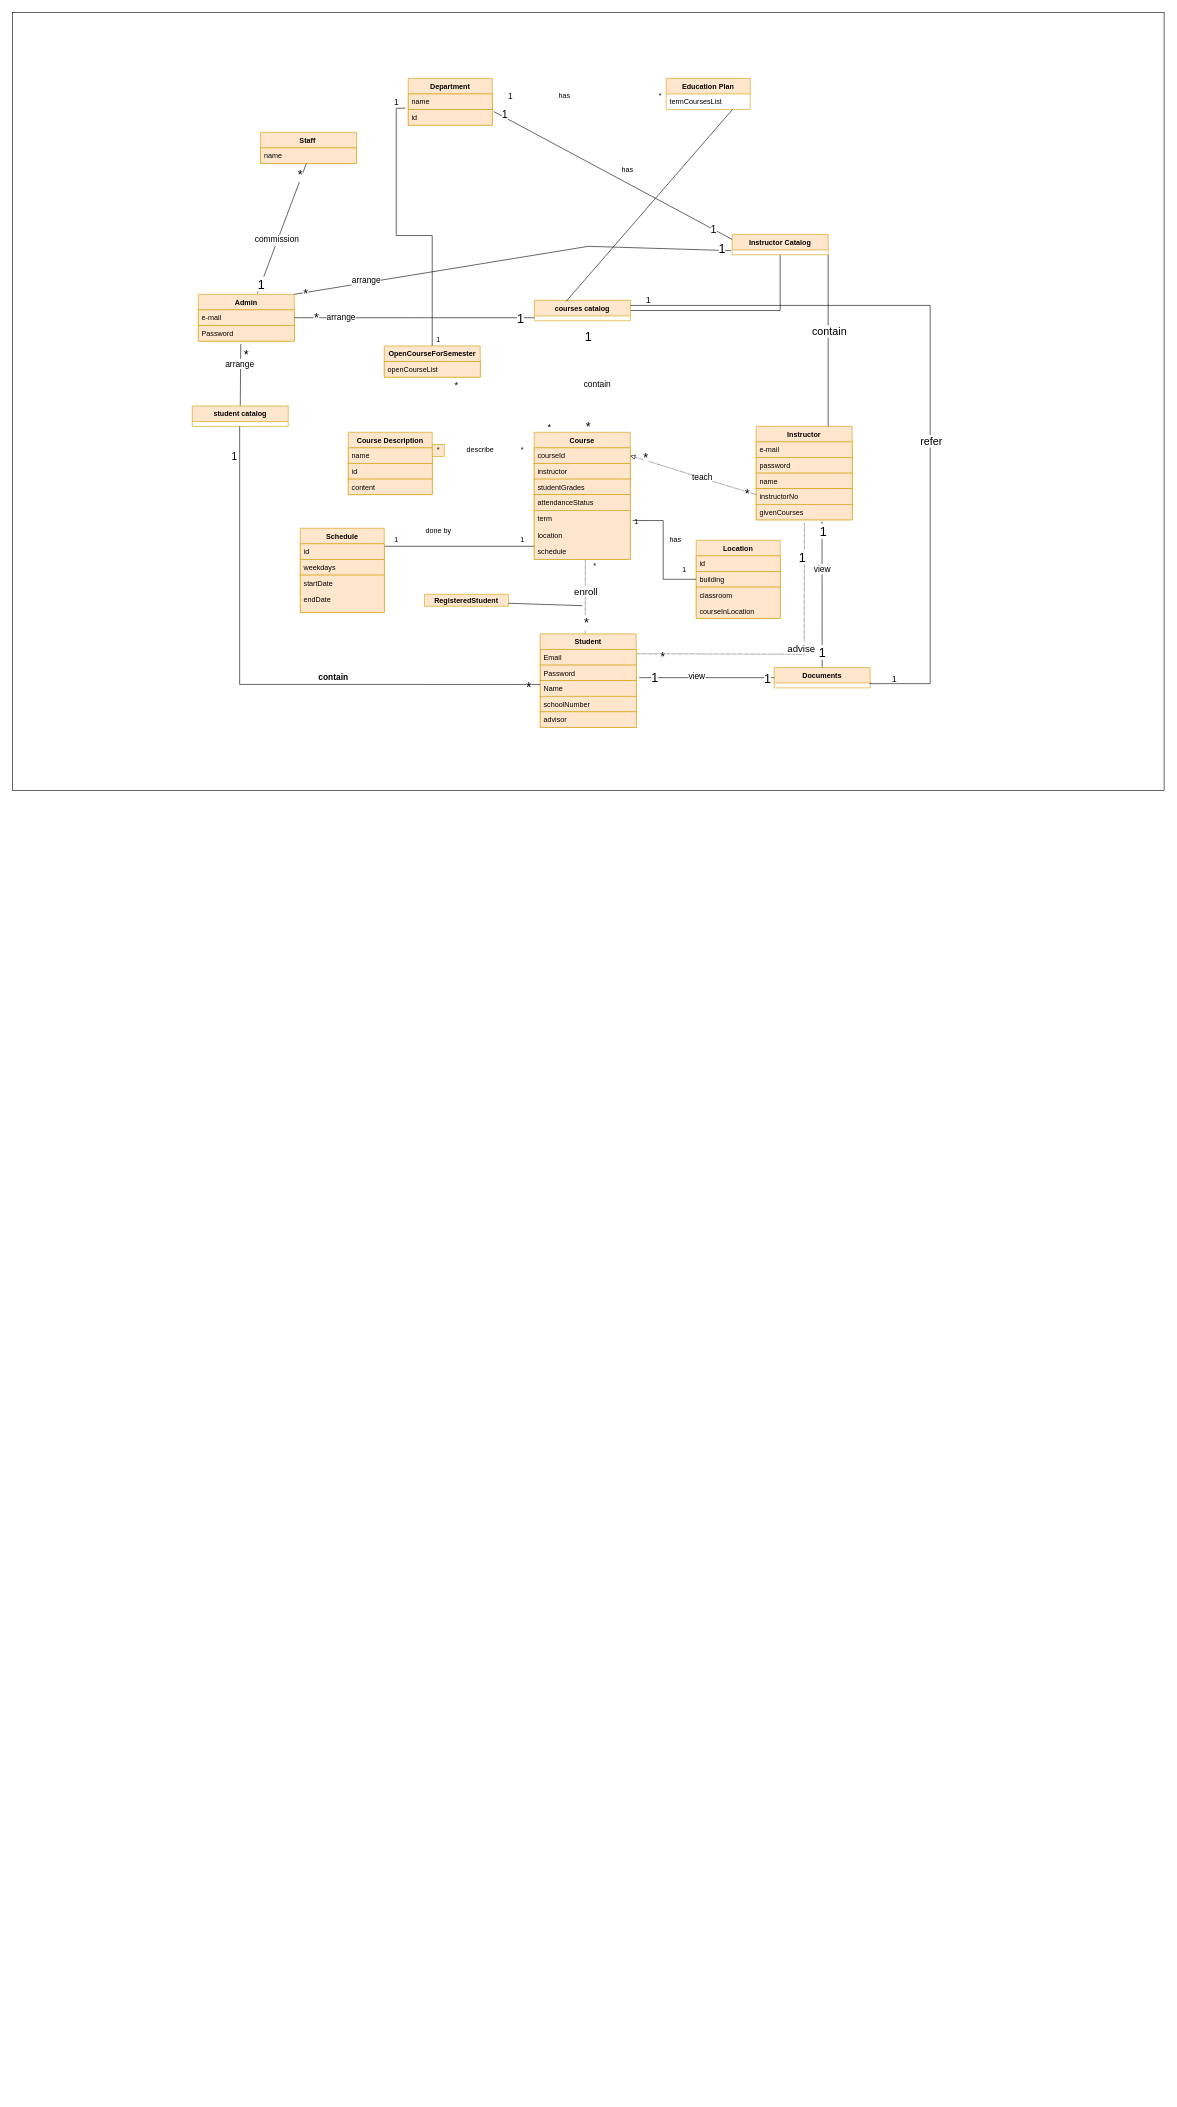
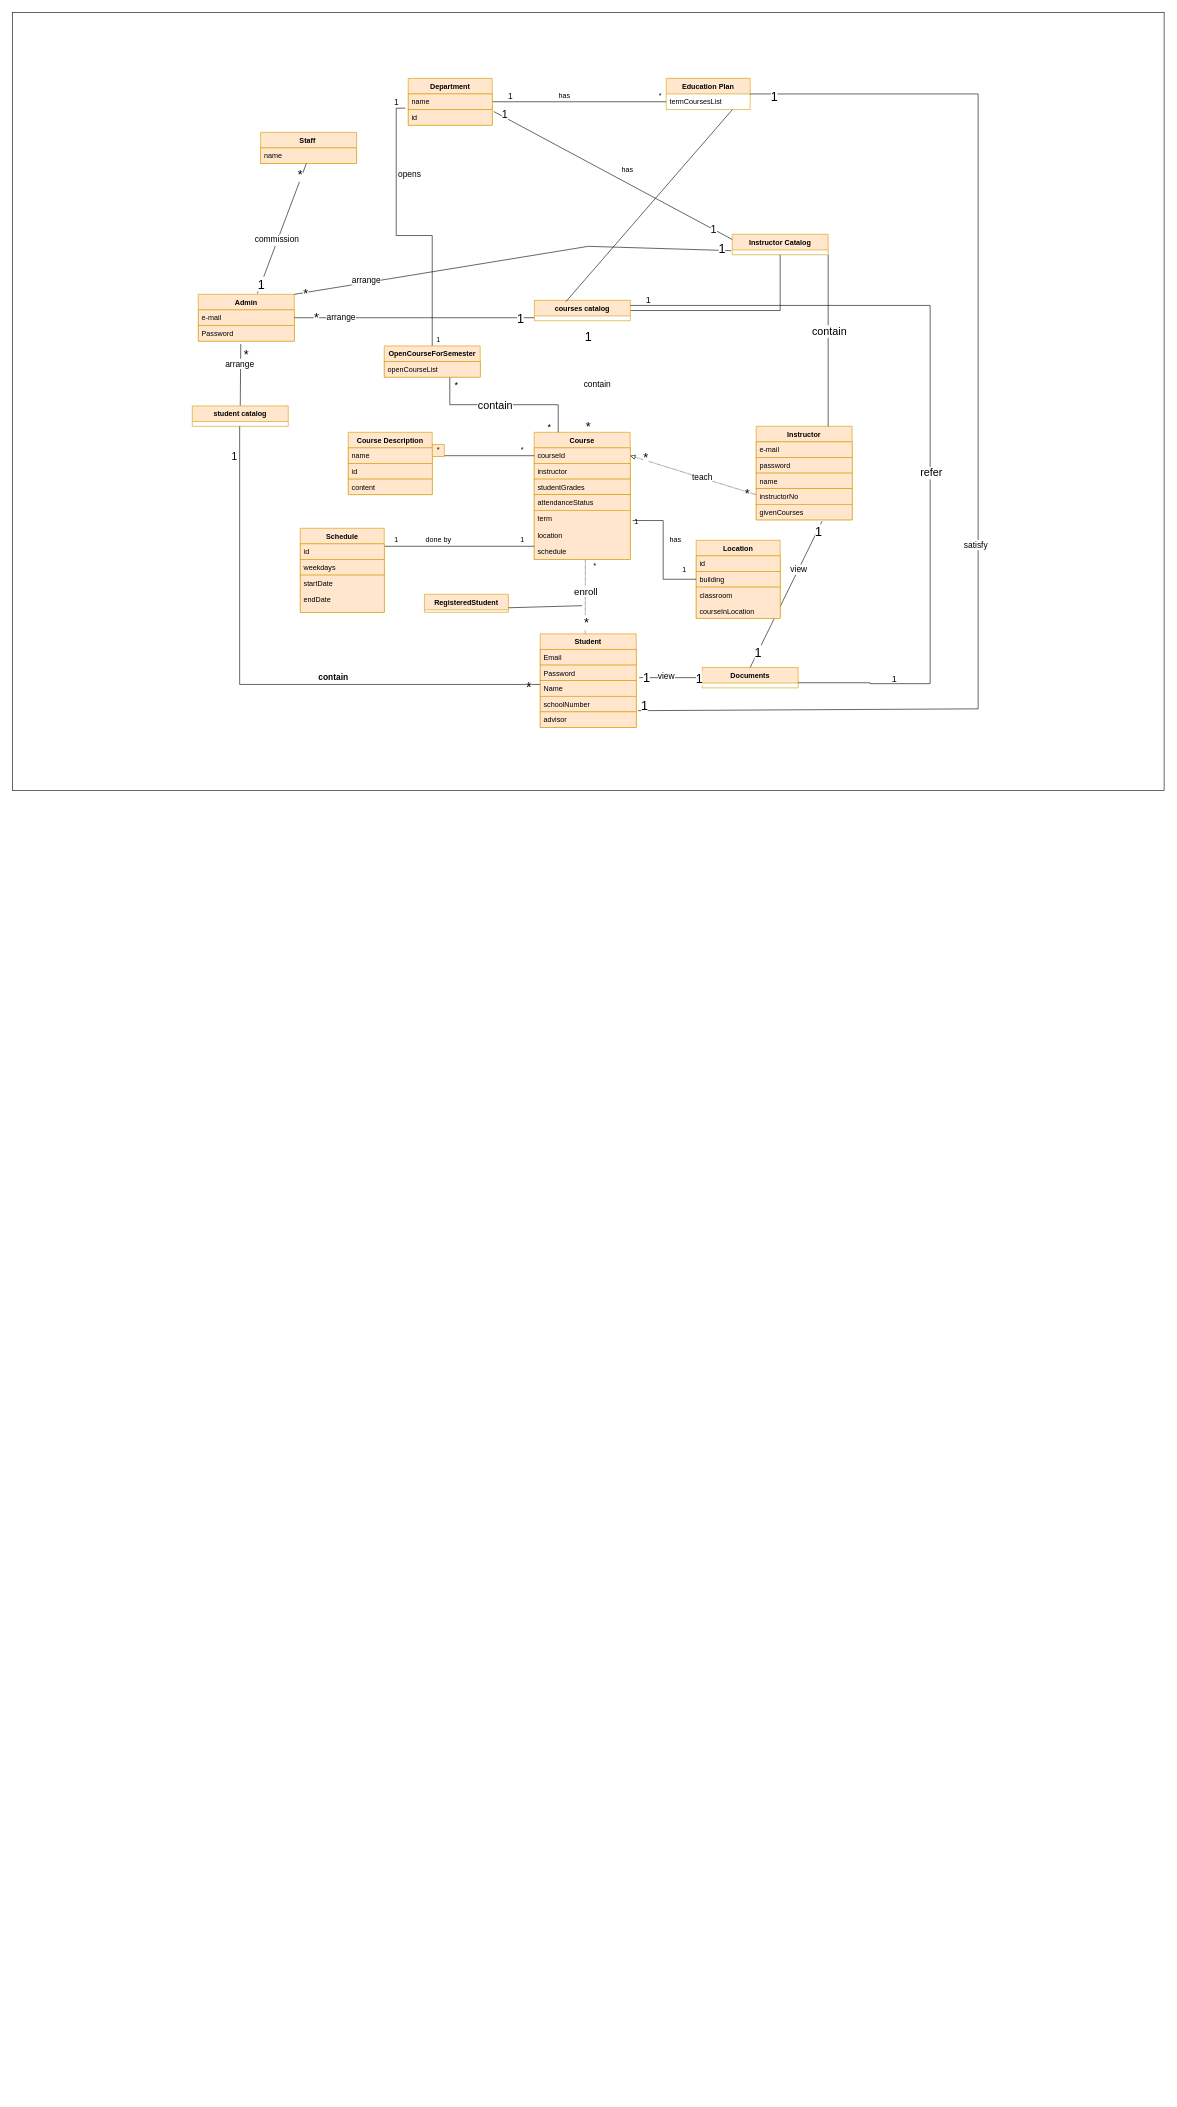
edge "Department" -- "termCoursesList": added
node "opens": added
edge "openCourseList" -- "Course": added, label "contain"
node "describe": removed
edge "courseId" -- "Course Description": added
node "done by": moved (438, 531) -> (438, 540)
edge "givenCourses" -- "Email": removed, labels "1", "1", "advise", "*"
node "RegisteredStudent": size 84x12 -> 84x18
node "Documents": moved (822, 678) -> (750, 678)
edge "Education Plan" -- "schoolNumber": added, labels "1", "satisfy", "1"
